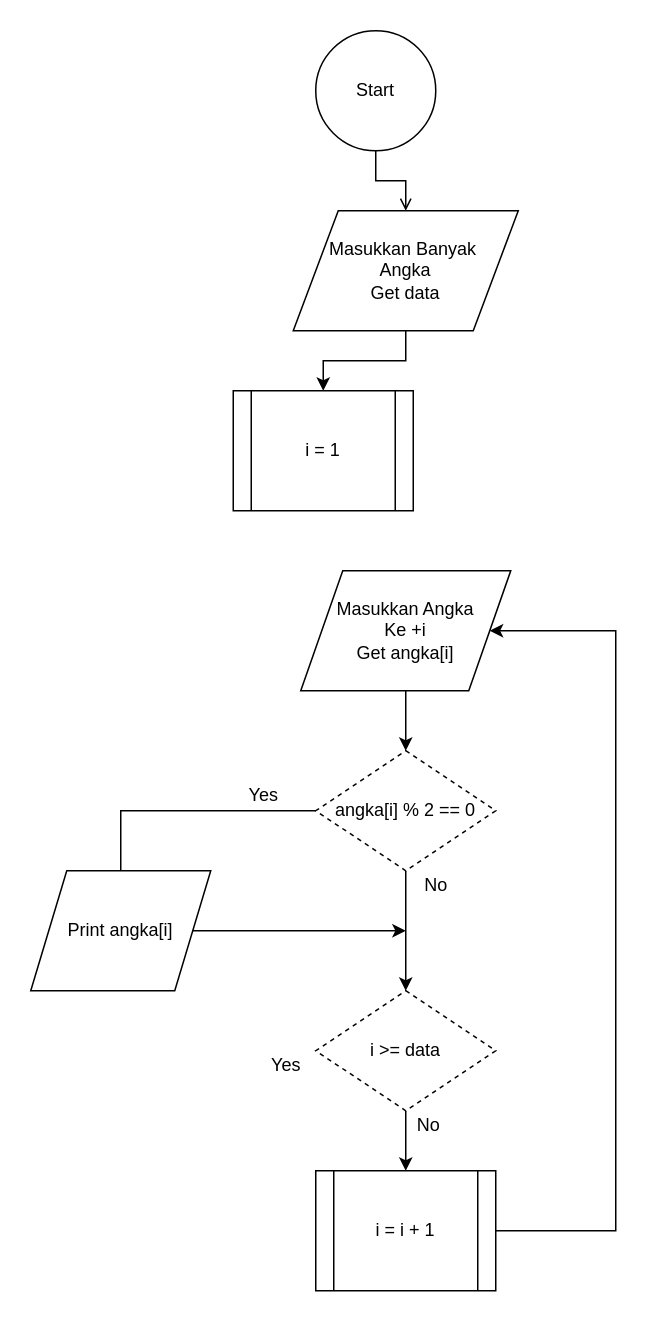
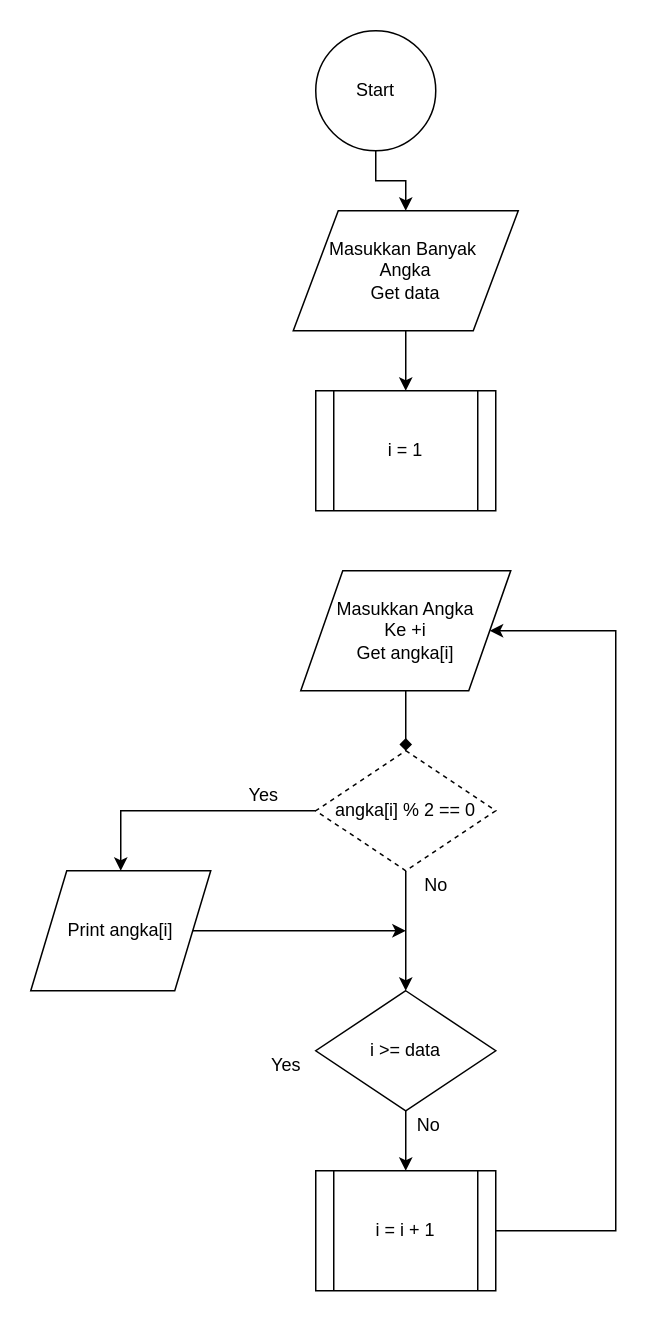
edge "Start" -> "Masukkan Banyak Angka Get data": arrowhead open -> classic
node "i = 1": moved (323, 451) -> (406, 451)
edge "Masukkan Angka Ke +i Get angka[i]" -> "angka[i] % 2 == 0": arrowhead classic -> diamond
edge "angka[i] % 2 == 0" -- "Print angka[i]": arrowhead none -> classic
node "i >= data": style dashed -> solid
